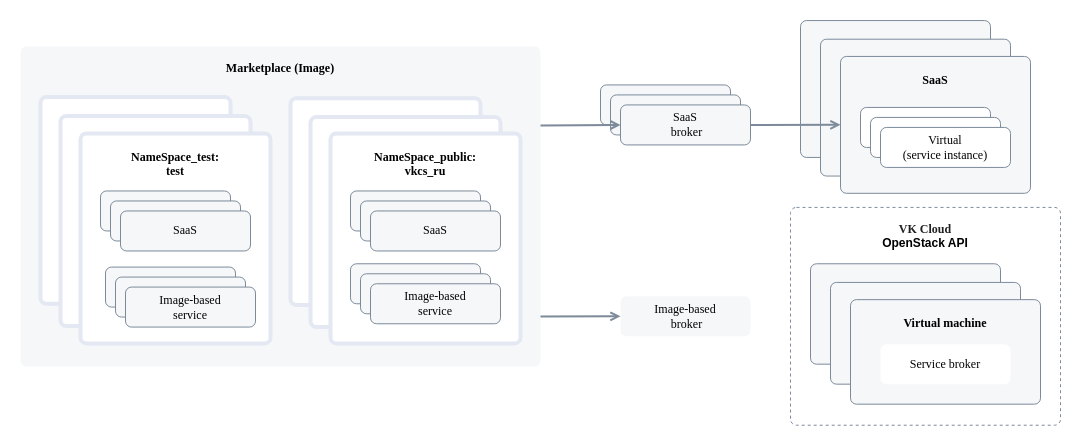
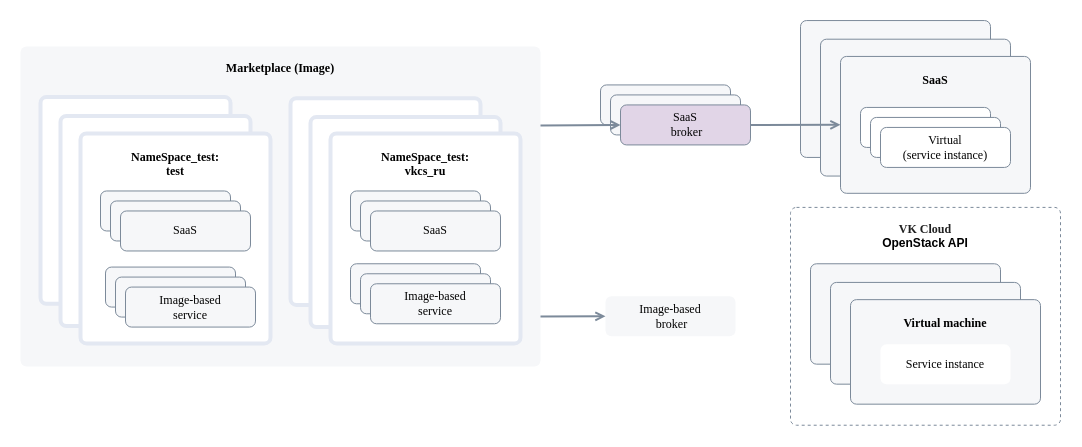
node "SaaS broker": fillcolor #f6f7f9 -> #e1d5e7
node "NameSpace_public: vkcs_ru": label "NameSpace_public: vkcs_ru" -> "NameSpace_test: vkcs_ru"
node "Image-based broker": moved (686, 316) -> (671, 316)
node "Service broker": label "Service broker" -> "Service instance"
